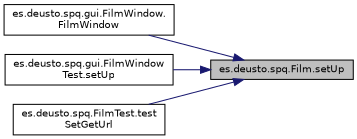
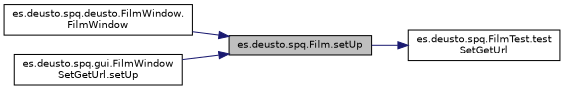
node "es.deusto.spq.gui.FilmWindow. FilmWindow": label "es.deusto.spq.gui.FilmWindow. FilmWindow" -> "es.deusto.spq.deusto.FilmWindow. FilmWindow"
node "es.deusto.spq.gui.FilmWindow Test.setUp": label "es.deusto.spq.gui.FilmWindow Test.setUp" -> "es.deusto.spq.gui.FilmWindow SetGetUrl.setUp"
edge "es.deusto.spq.FilmTest.test SetGetUrl" -> "es.deusto.spq.Film.setUp": reversed
